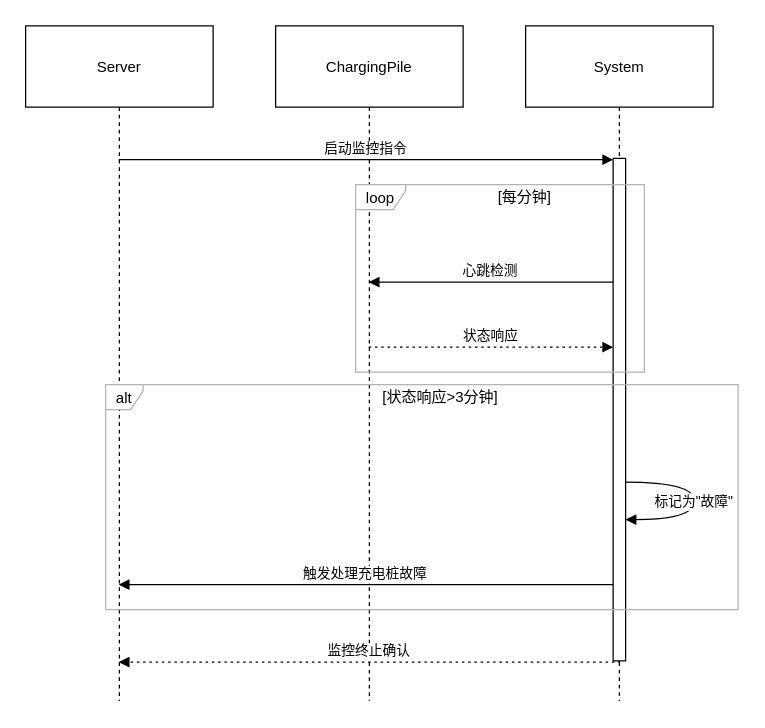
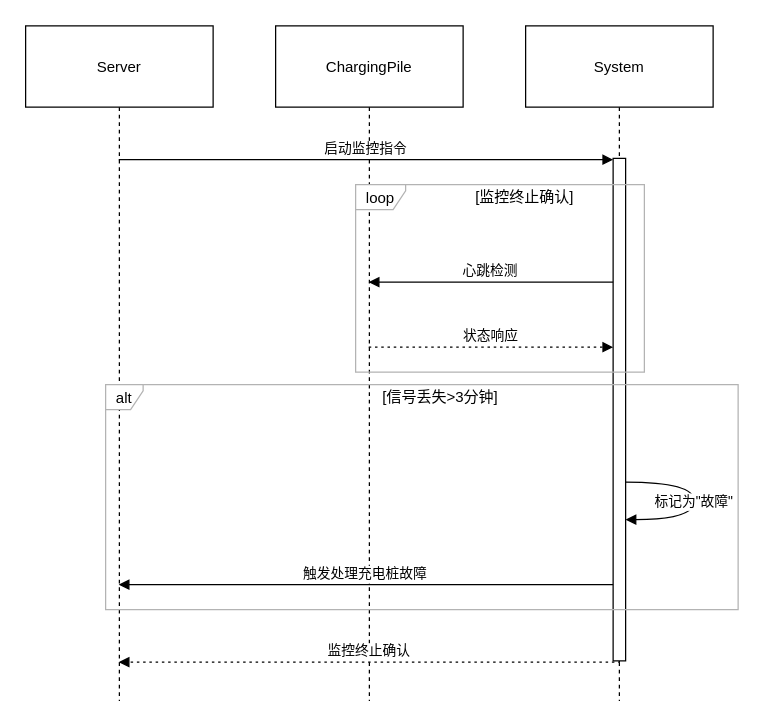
node "[每分钟]": label "[每分钟]" -> "[监控终止确认]"
node "[状态响应>3分钟]": label "[状态响应>3分钟]" -> "[信号丢失>3分钟]"
